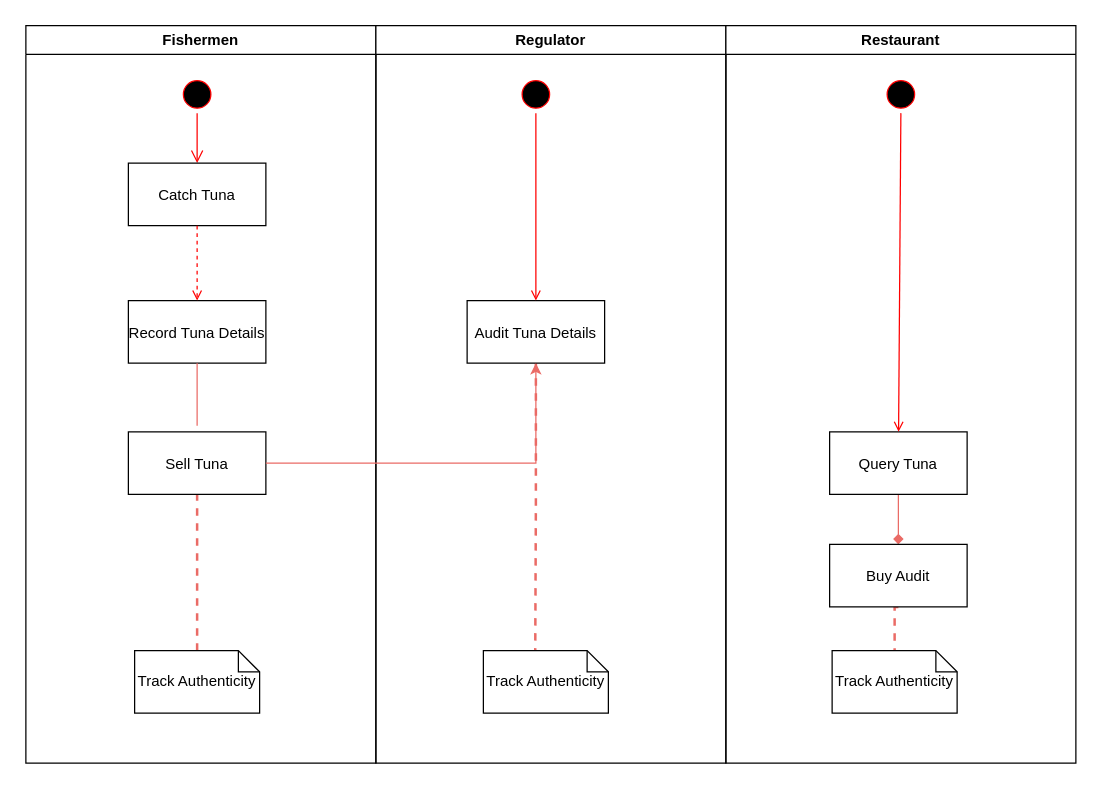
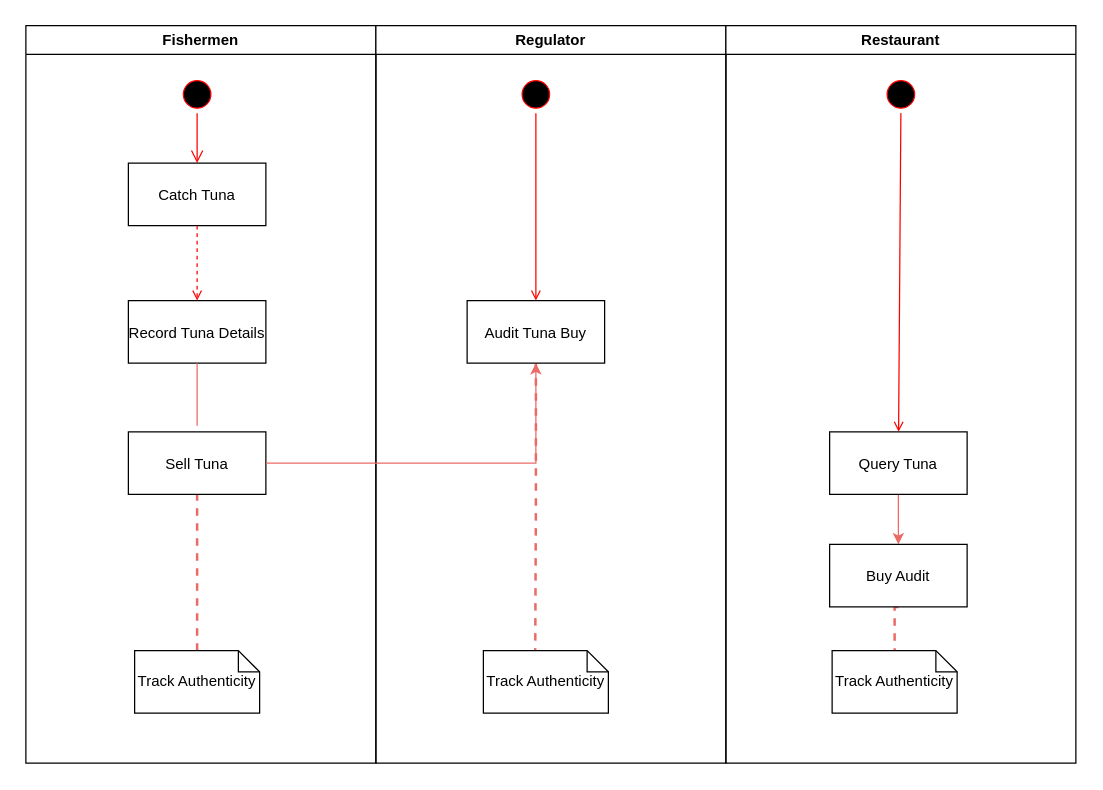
node "Audit Tuna Details": label "Audit Tuna Details" -> "Audit Tuna Buy"
edge "Query Tuna" -> "Buy Audit": arrowhead diamond -> classic
